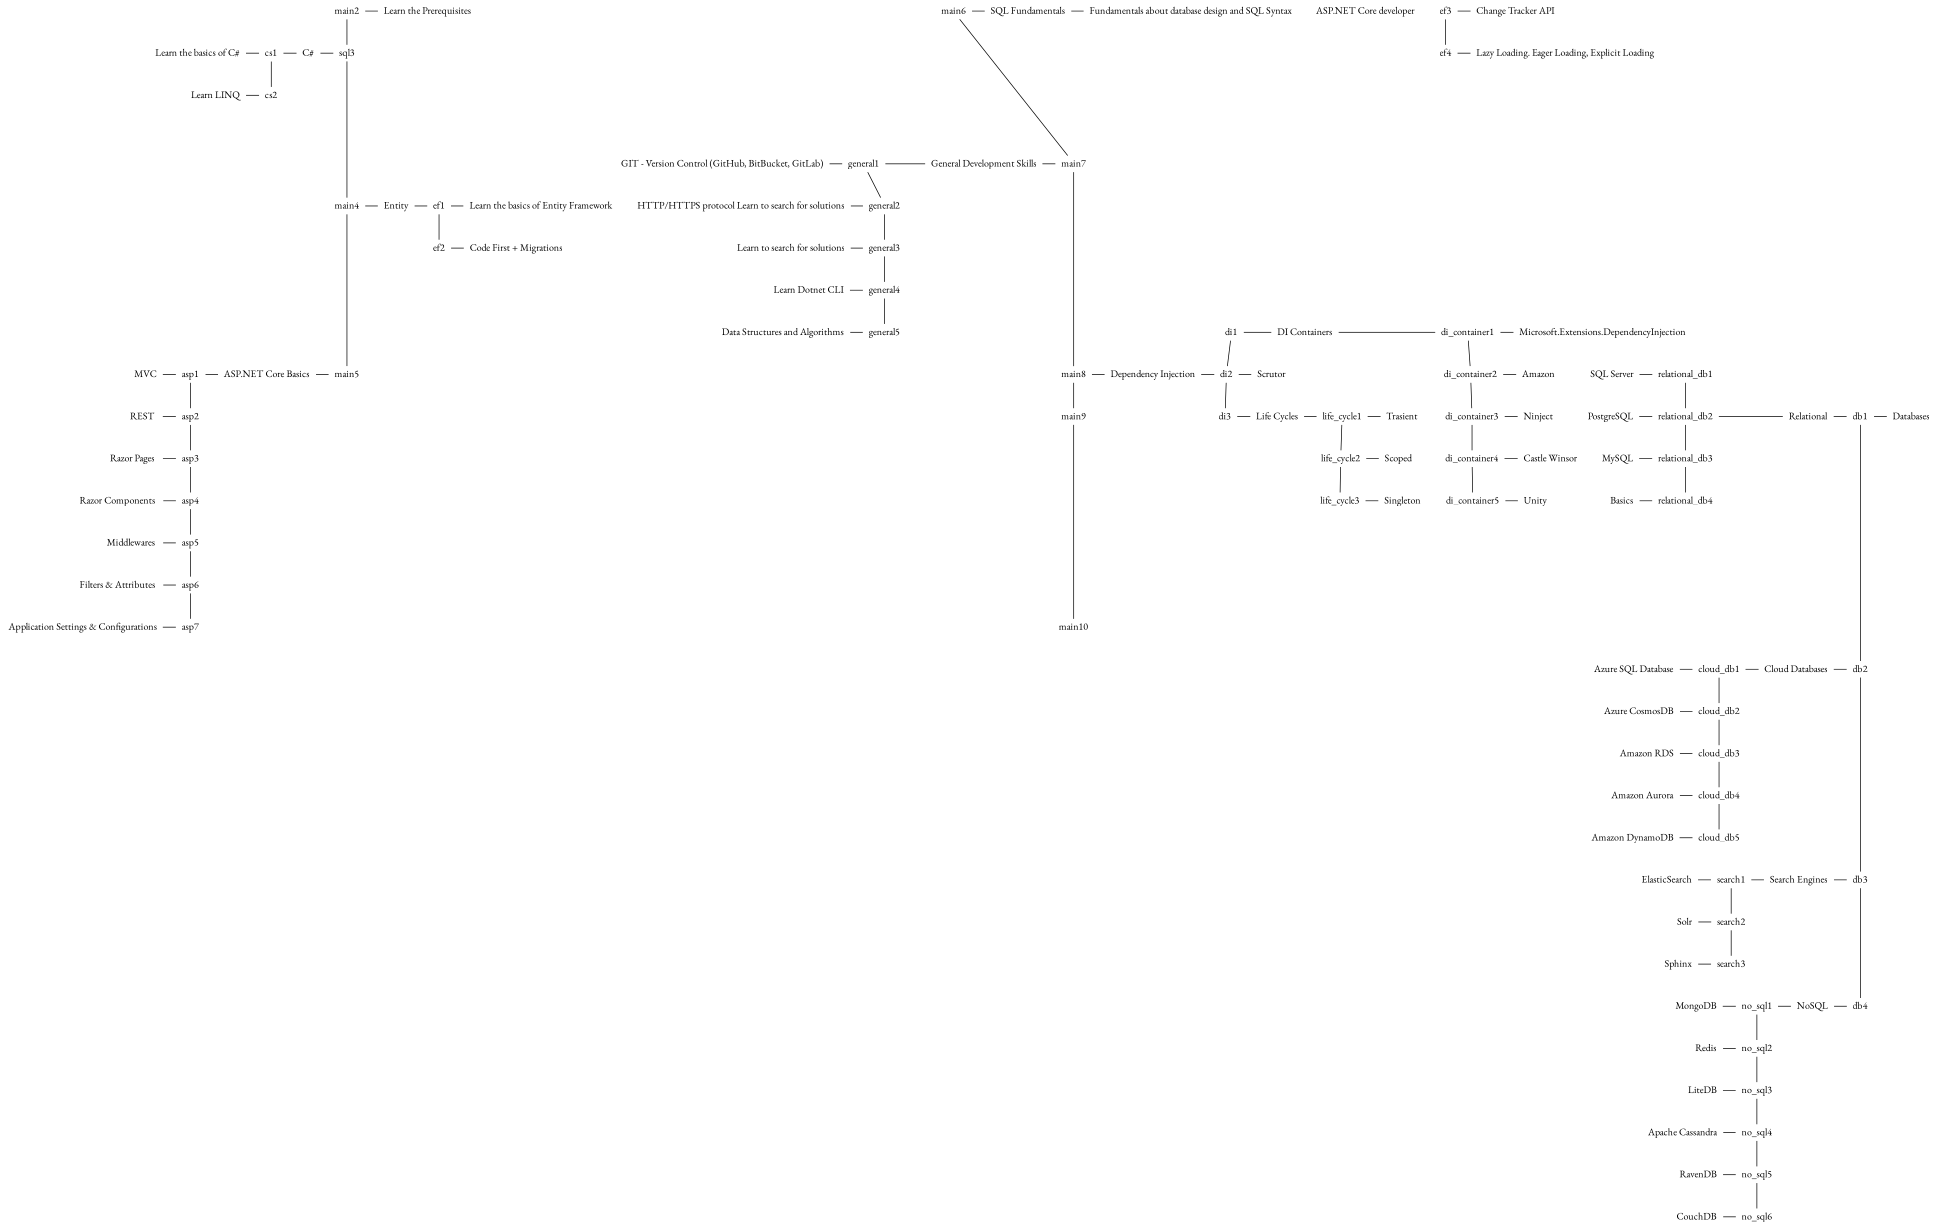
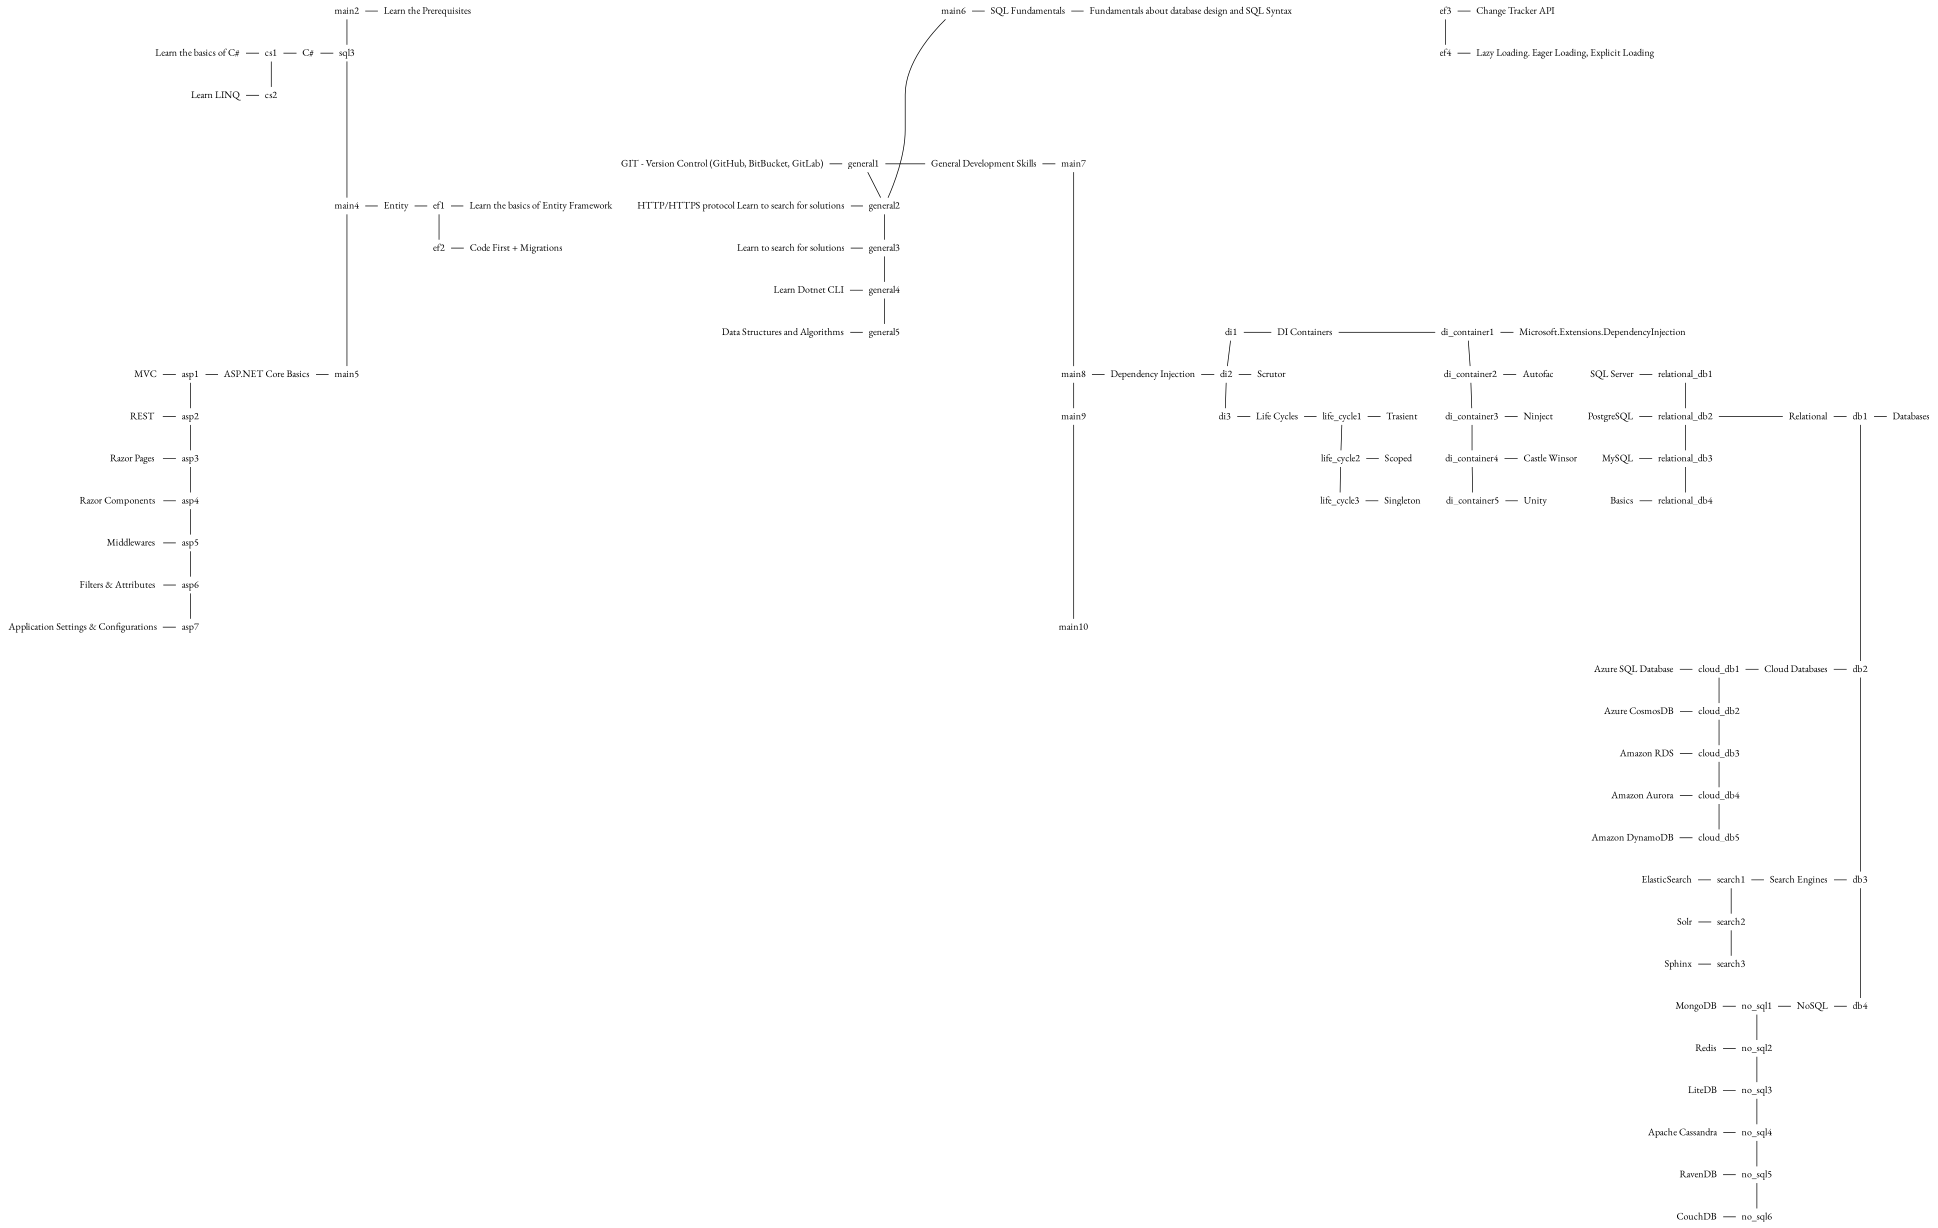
node "ASP.NET Core developer": removed
edge "main6" -- "main7": now "main6" -- "general2"
node "Amazon": label "Amazon" -> "Autofac"
